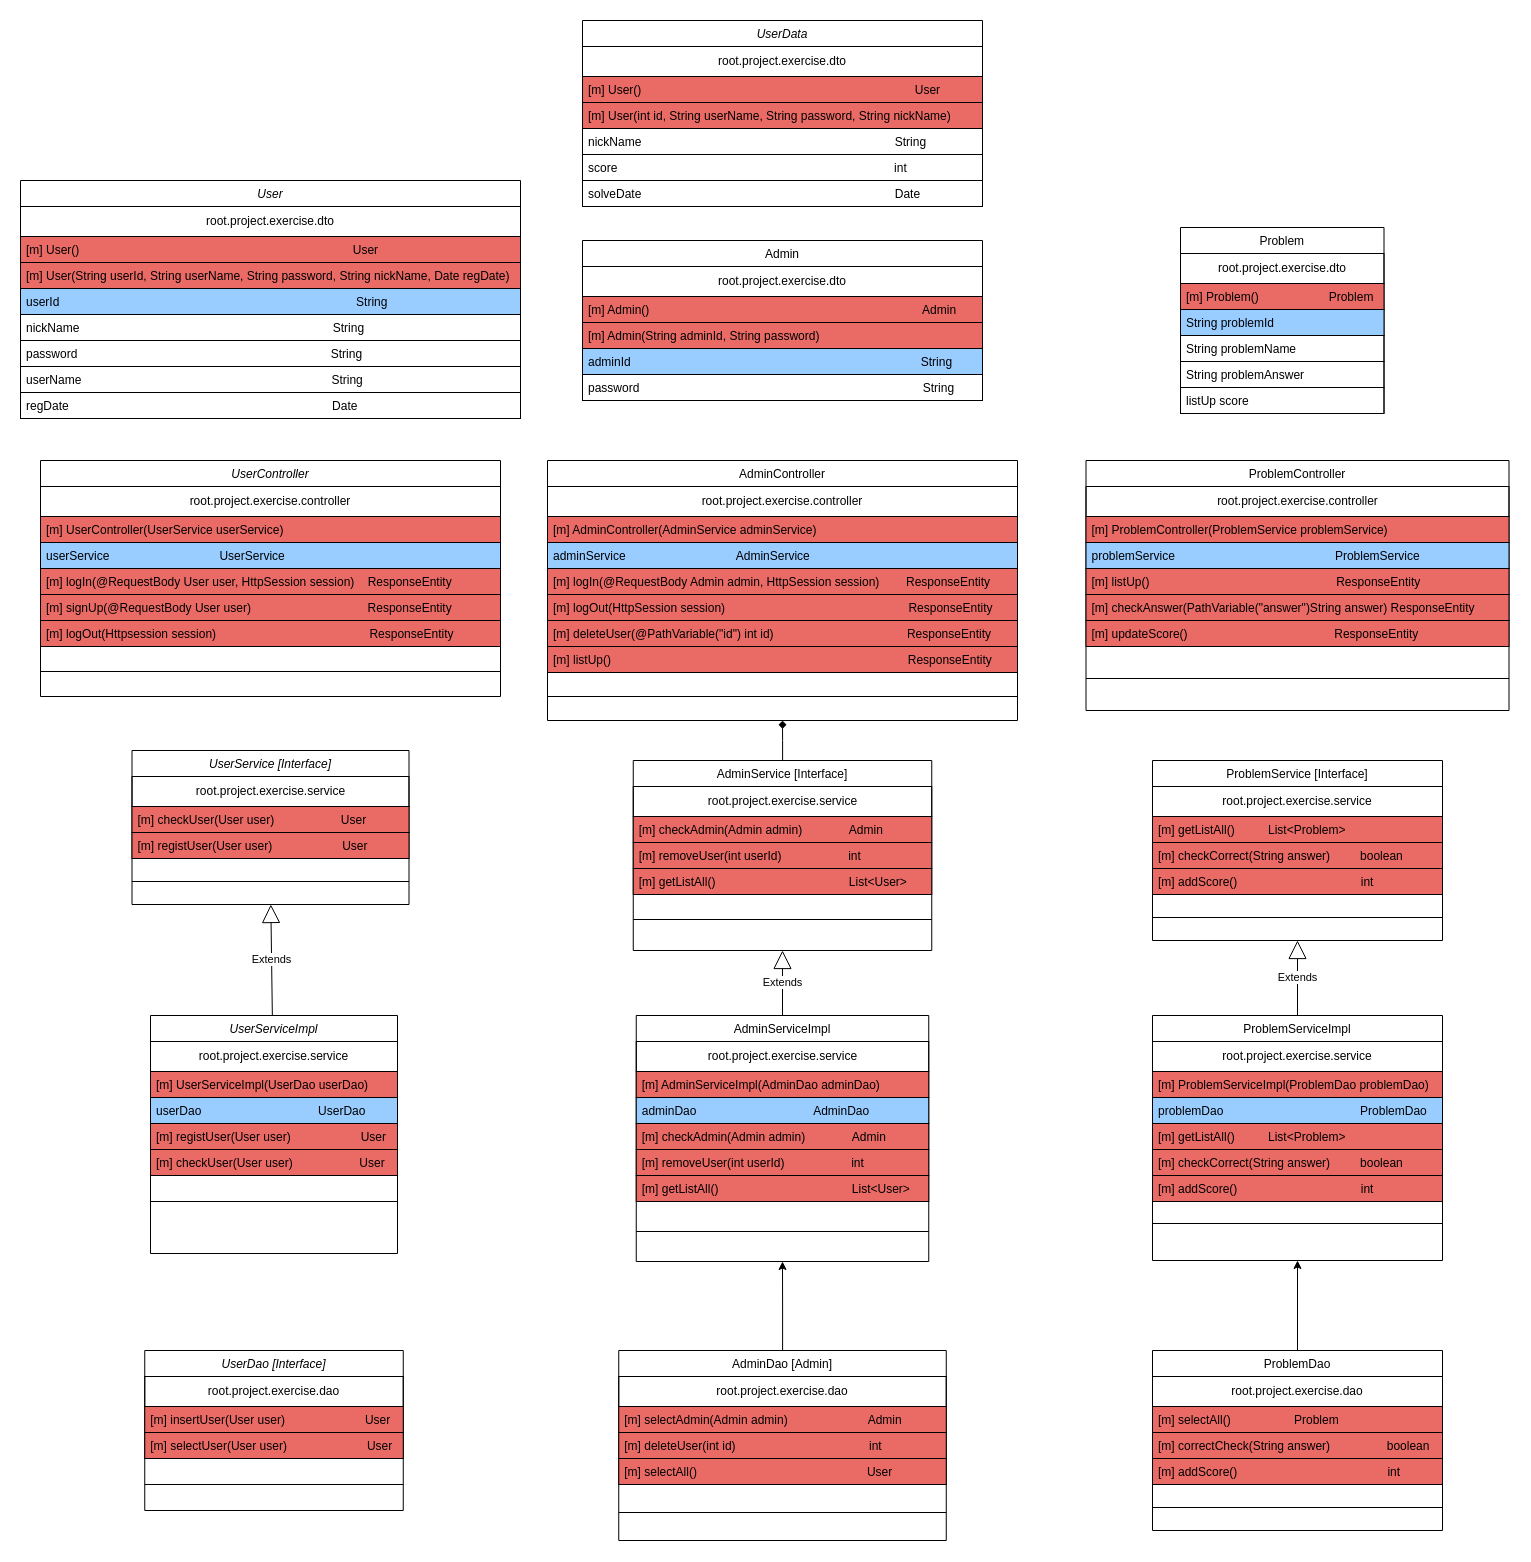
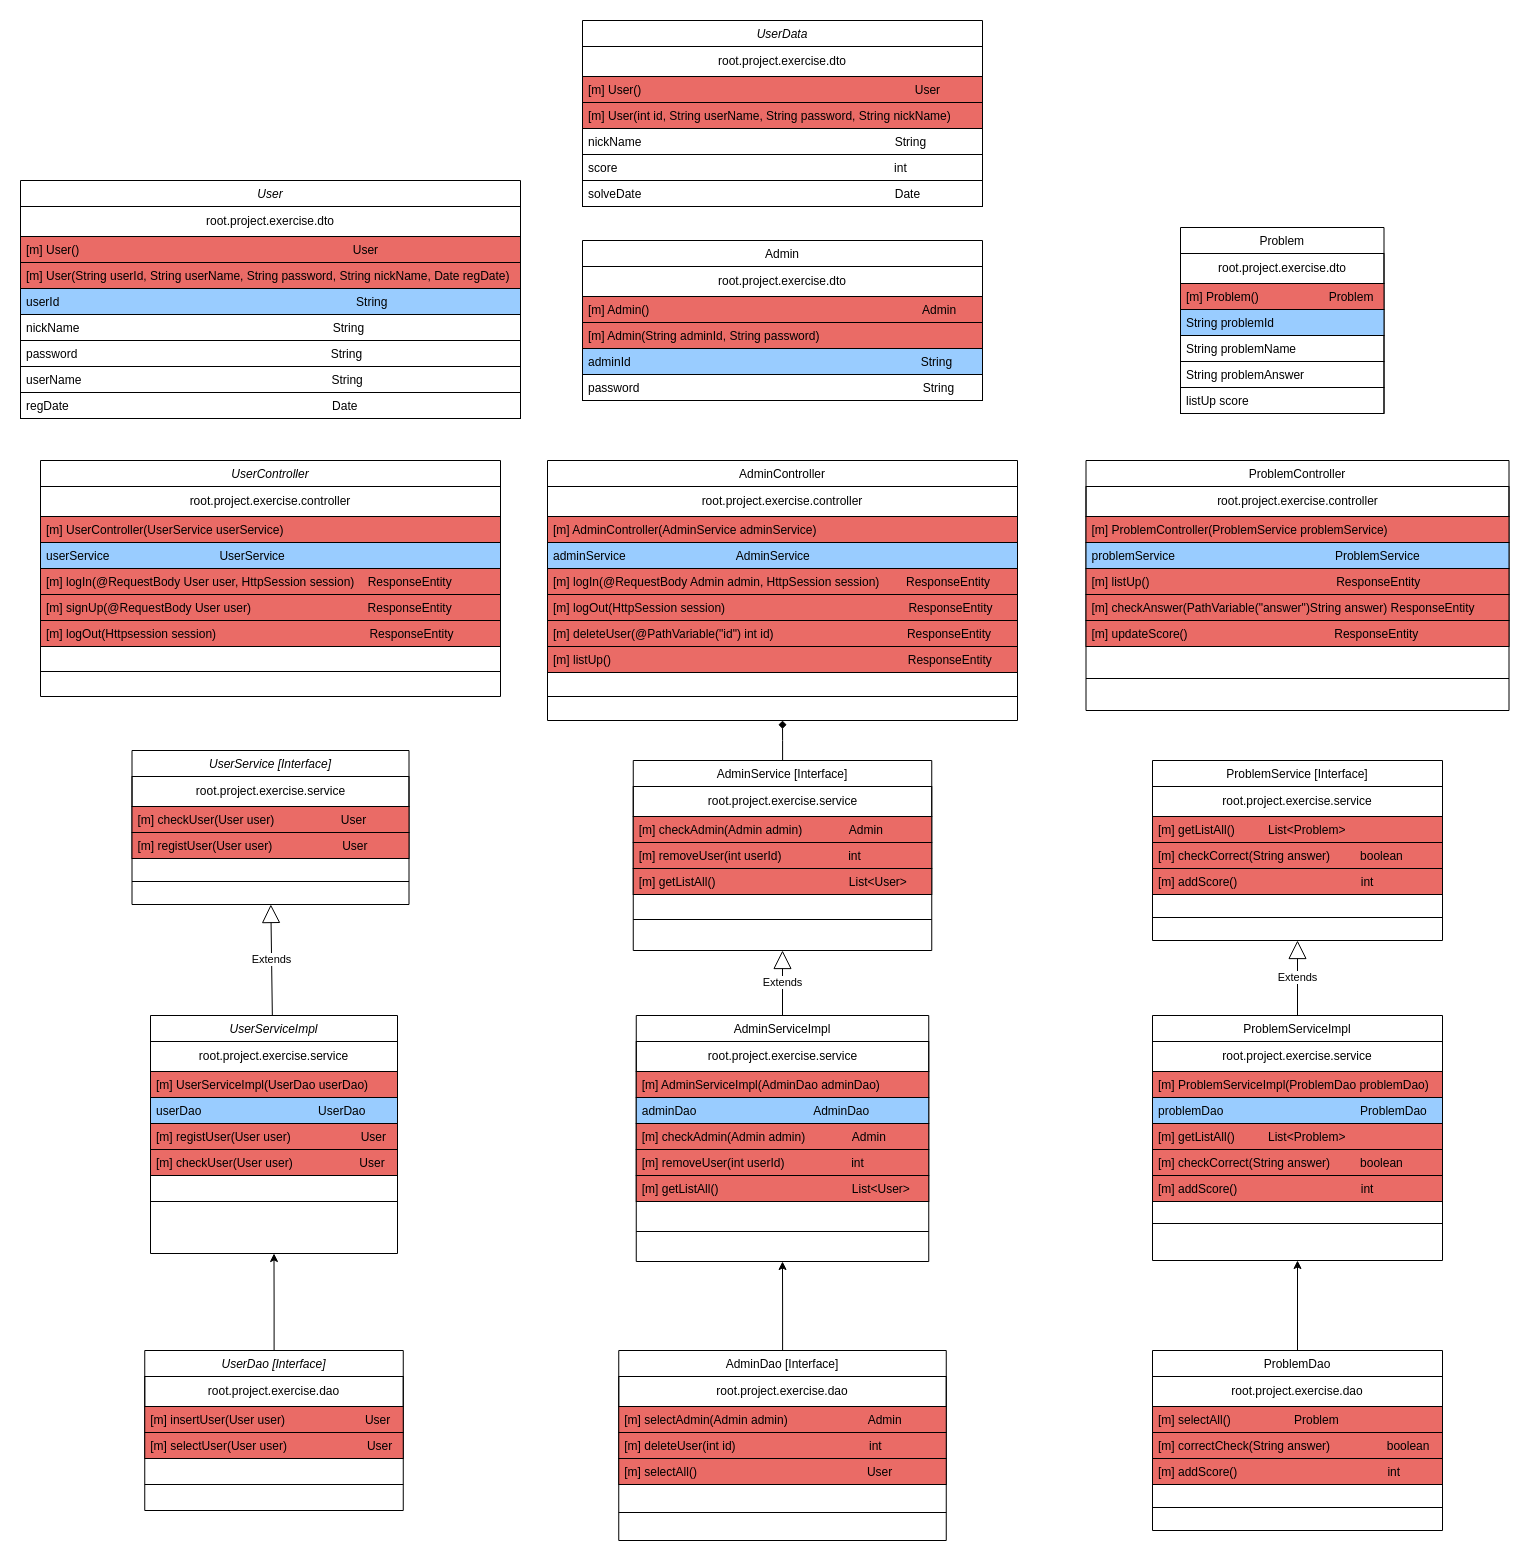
edge "UserDao [Interface]" -> "UserServiceImpl": added
node "AdminDao [Admin]": label "AdminDao [Admin]" -> "AdminDao [Interface]"
